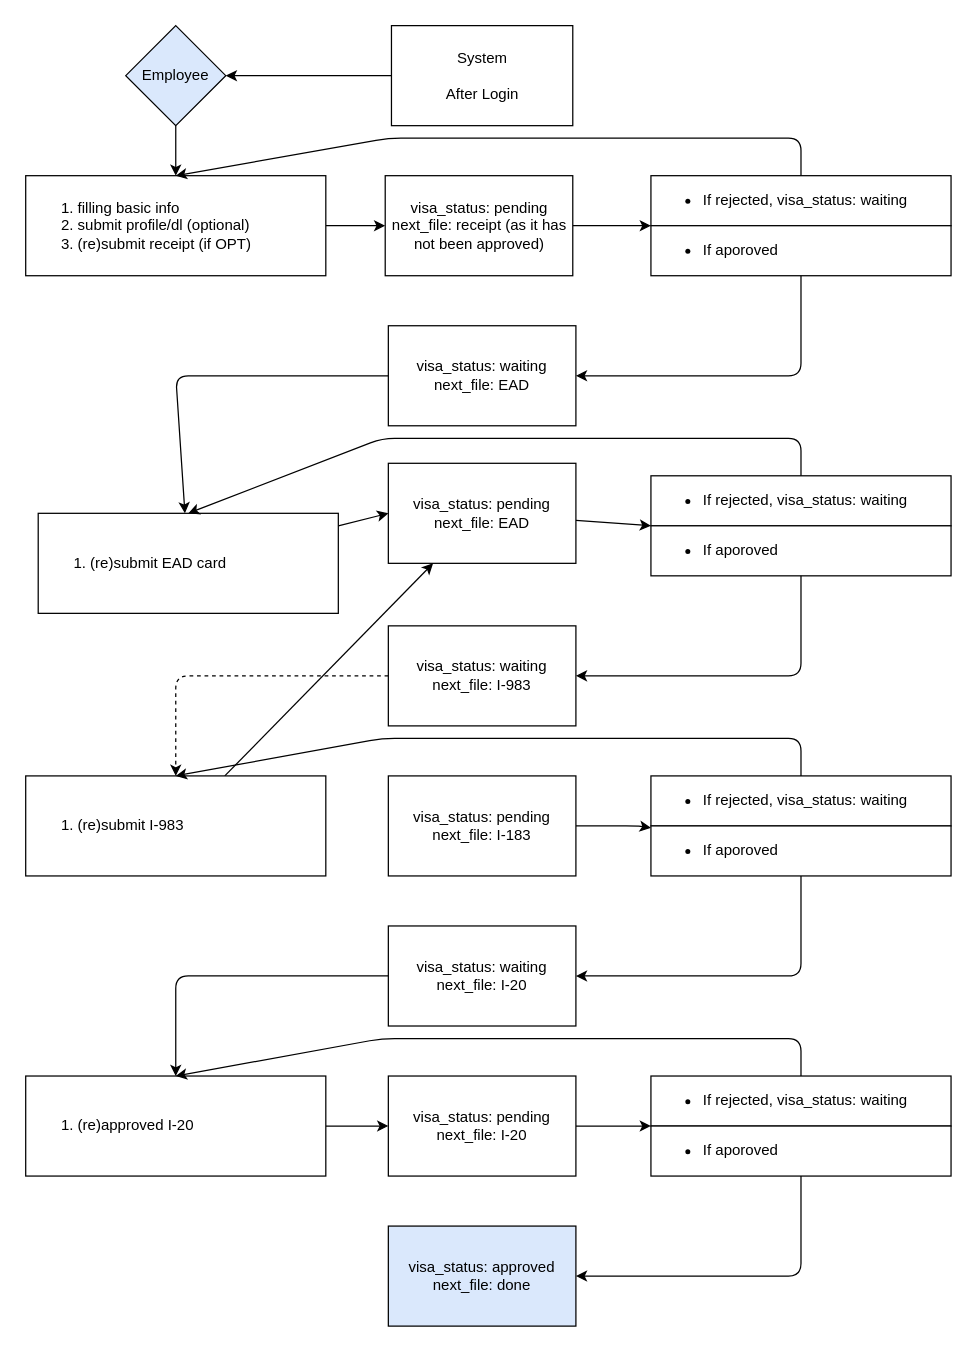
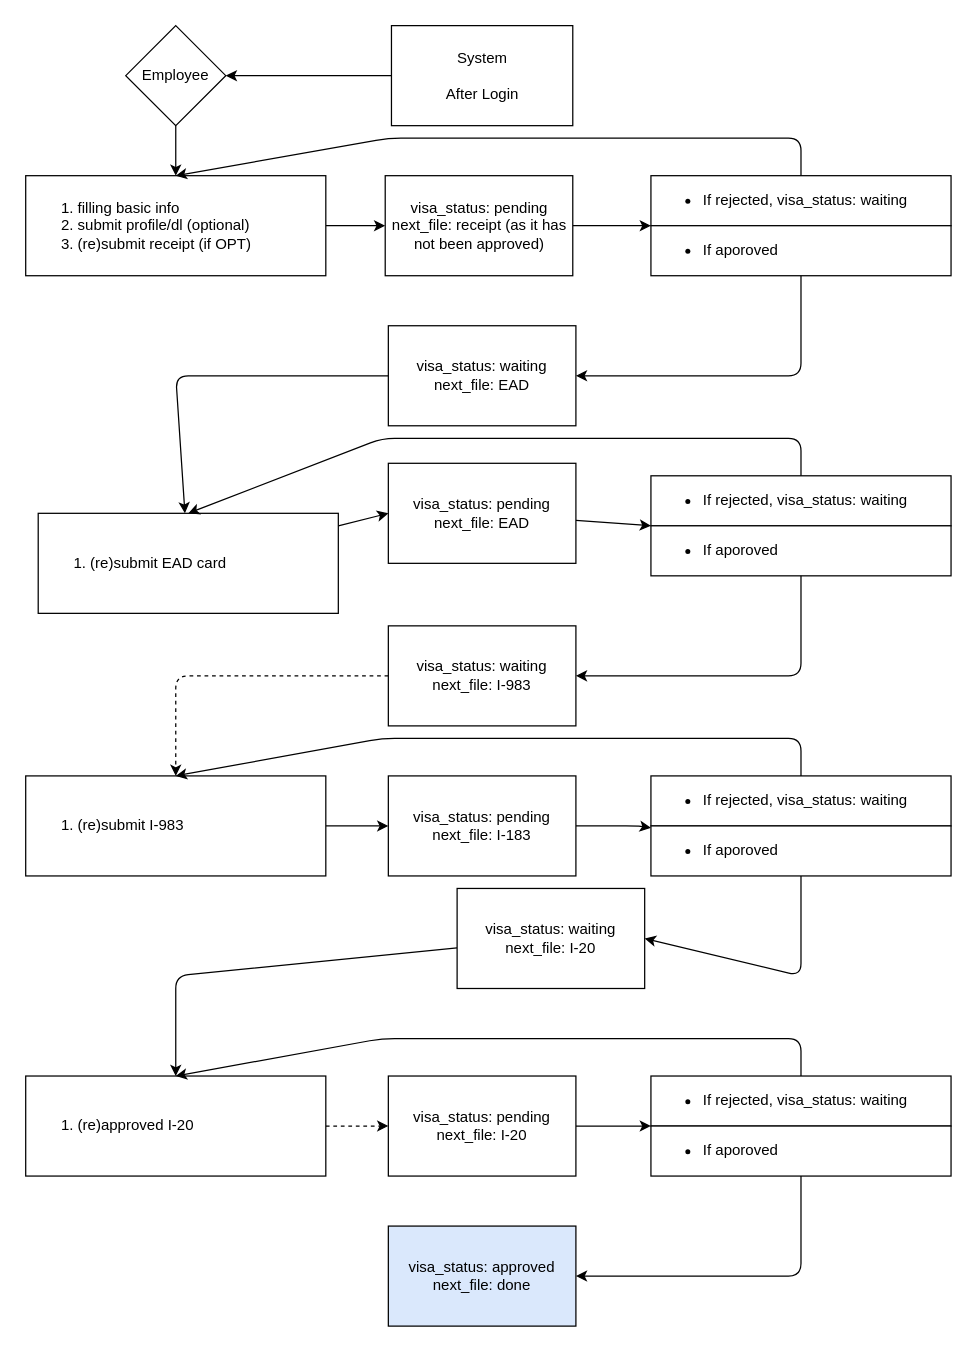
node "Employee": fillcolor #dae8fc -> #ffffff
edge "(re)submit I-983" -> "visa_status: pending next_file: EAD": now "(re)submit I-983" -> "visa_status: pending next_file: I-183"
node "visa_status: waiting next_file: I-20": moved (482, 976) -> (551, 938)
edge "(re)approved I-20" -> "visa_status: pending next_file: I-20": style solid -> dashed
